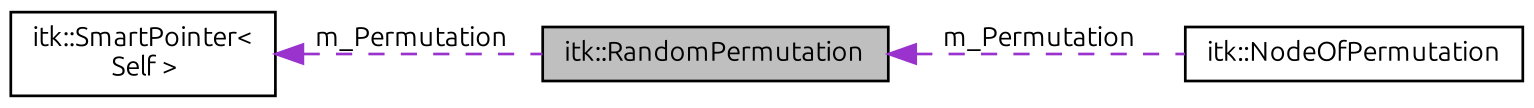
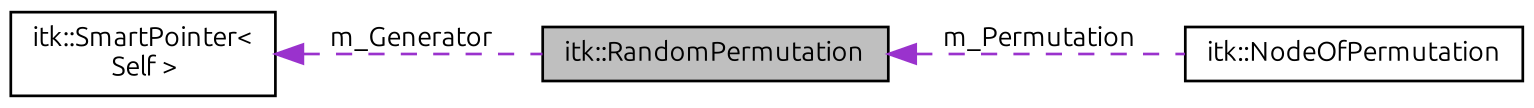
edge "itk::RandomPermutation" -> "itk::SmartPointer< Self >": label " m_Permutation" -> " m_Generator"
